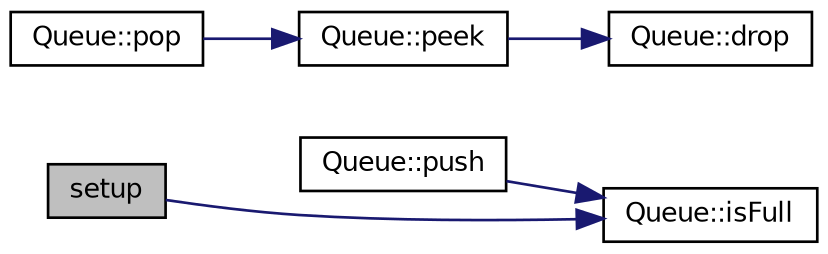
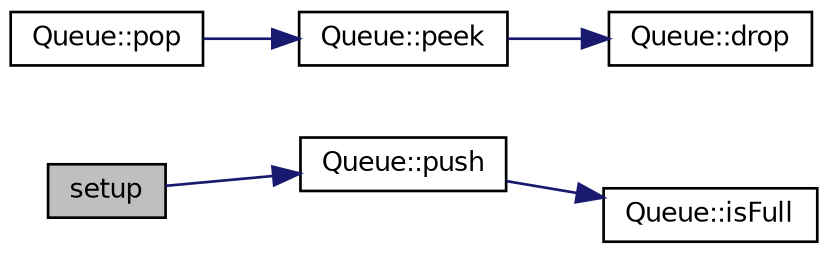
edge "setup" -> "Queue::isFull": now "setup" -> "Queue::push"
